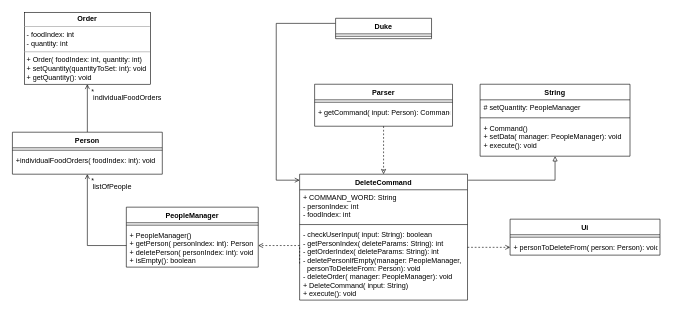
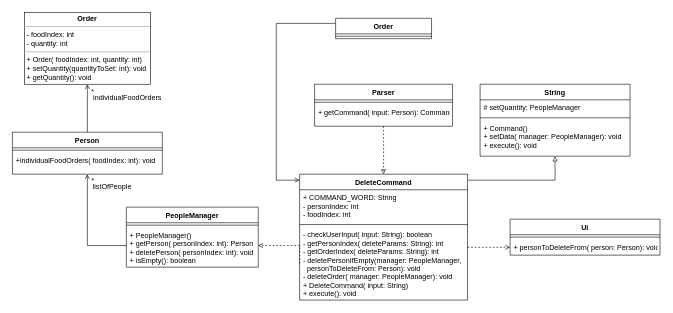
node "Duke": label "Duke" -> "Order"
